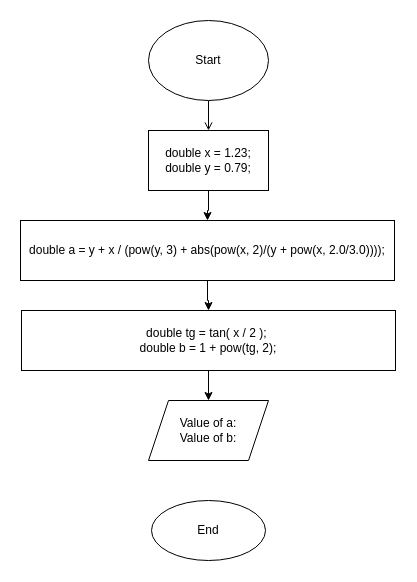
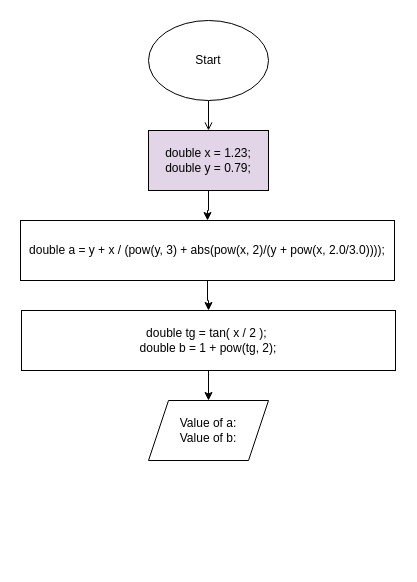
node "double x = 1.23; double y = 0.79;": fillcolor #ffffff -> #e1d5e7
node "End": removed
